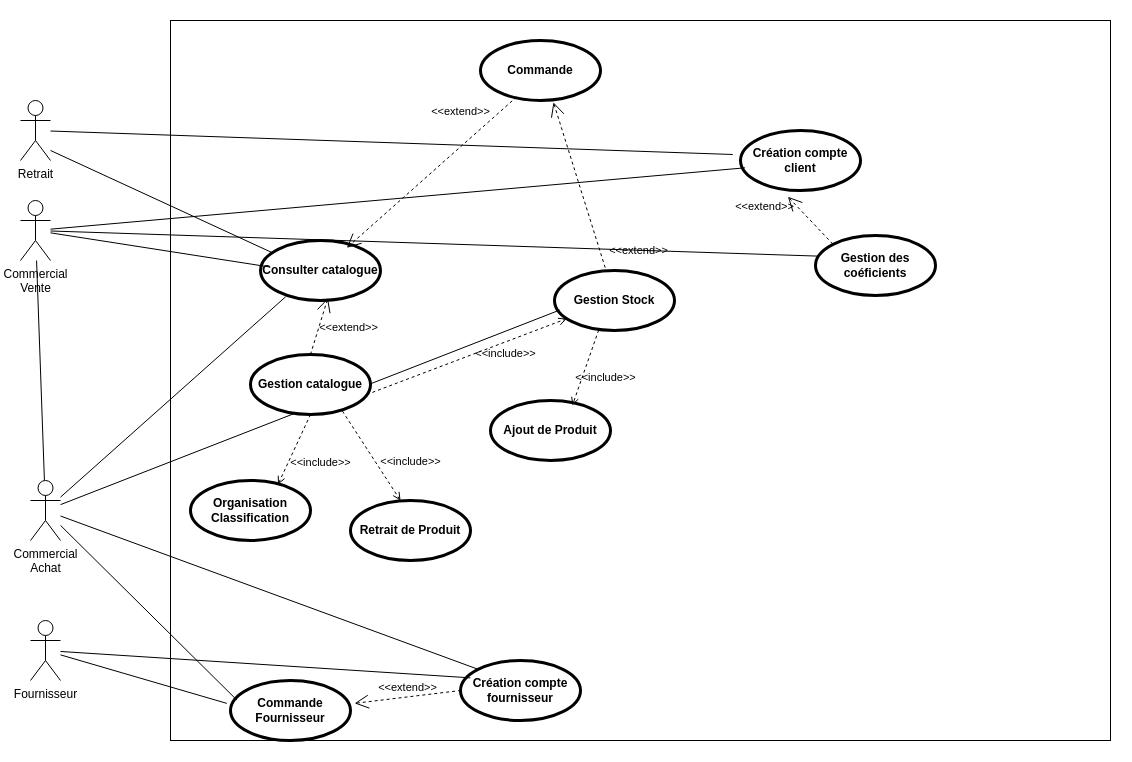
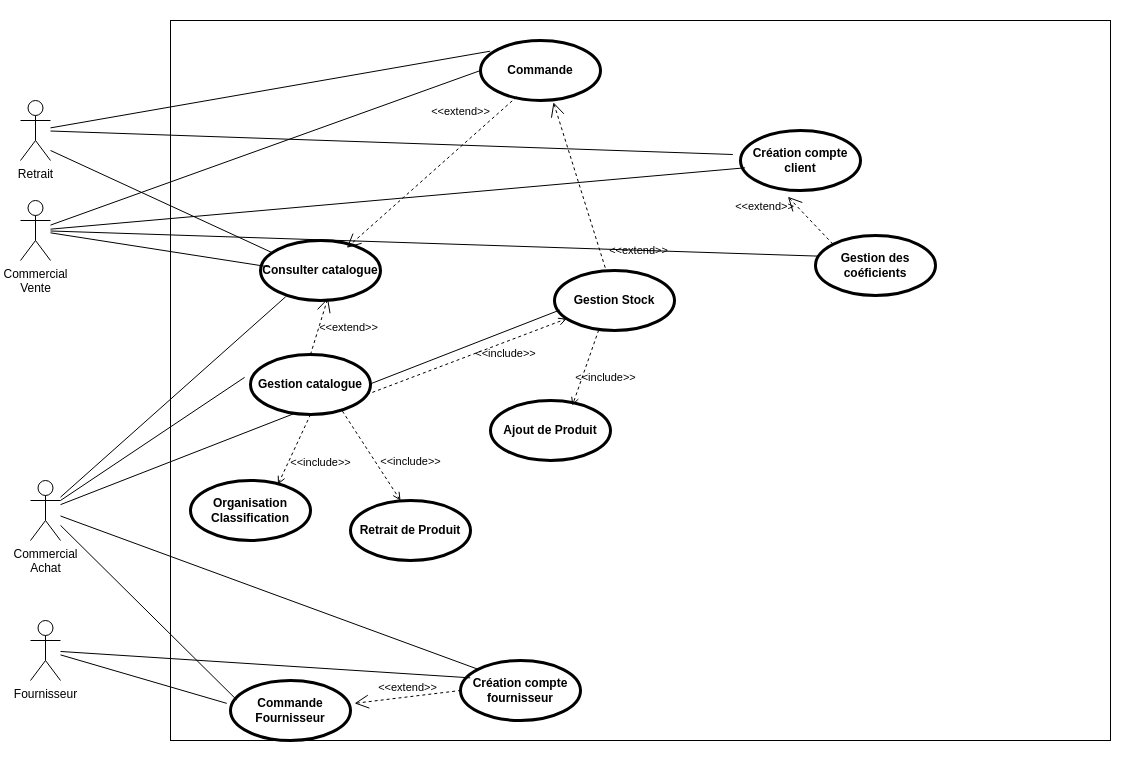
edge "Commande" -- "Retrait": added
edge "Commercial Vente" -- "Commercial Achat": now "Commercial Vente" -- "Commande"
edge "Gestion catalogue" -- "Commercial Achat": added
